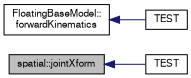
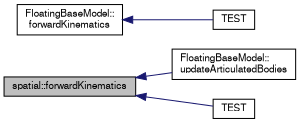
node "spatial::jointXform": label "spatial::jointXform" -> "spatial::forwardKinematics"
node "FloatingBaseModel:: updateArticulatedBodies": added
